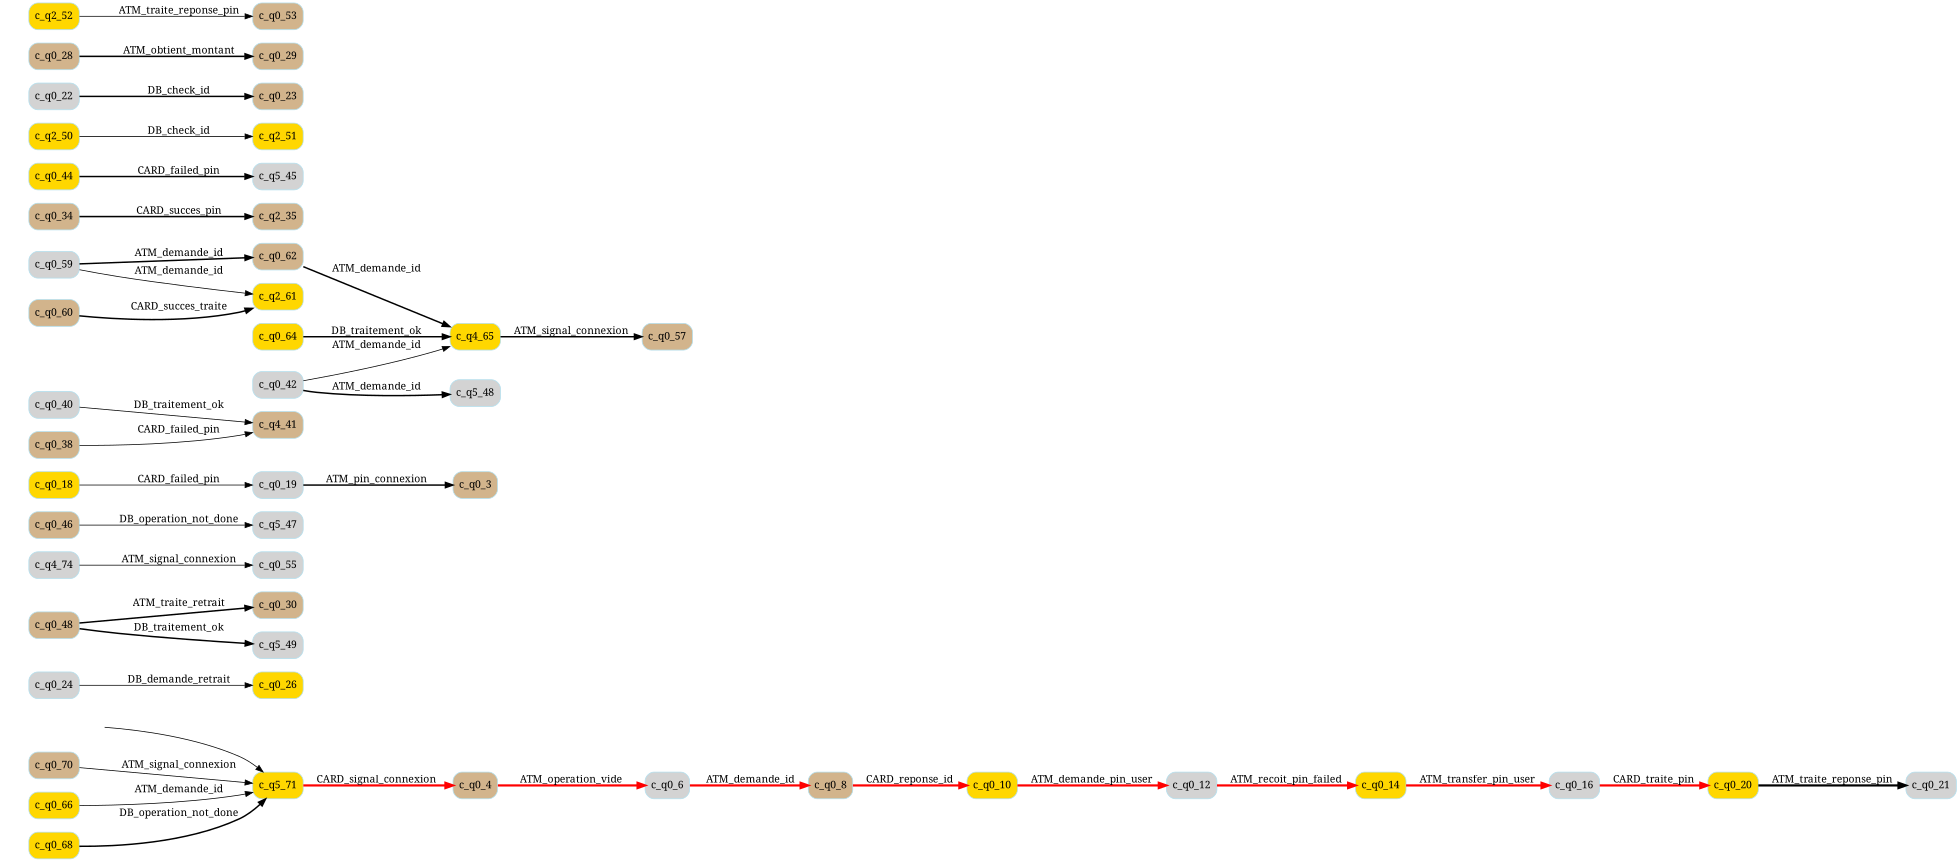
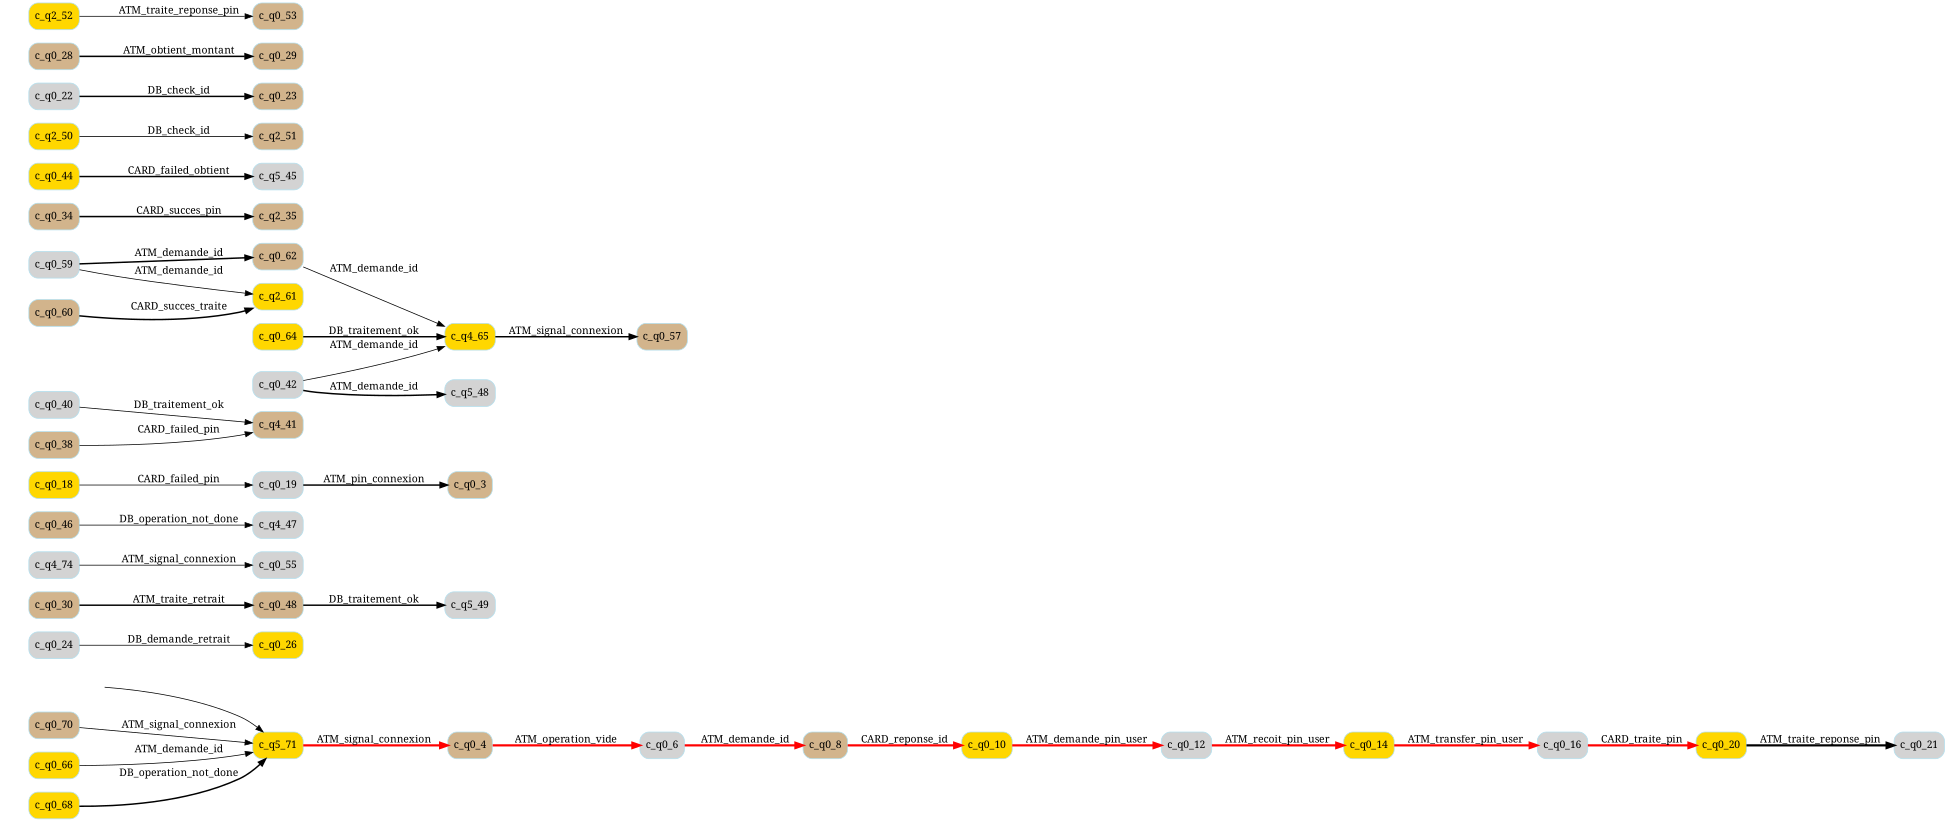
node "c_q2_51": fillcolor gold -> tan
edge "c_q0_44" -> "c_q5_45": label "CARD_failed_pin" -> "CARD_failed_obtient"
edge "c_q0_62" -> "c_q4_65": style bold -> solid
node "c_q5_47": label "c_q5_47" -> "c_q4_47"
edge "c_q0_48" -> "c_q0_30": reversed
edge "c_q5_71" -> "c_q0_4": label "CARD_signal_connexion" -> "ATM_signal_connexion"
edge "c_q0_12" -> "c_q0_14": label "ATM_recoit_pin_failed" -> "ATM_recoit_pin_user"
